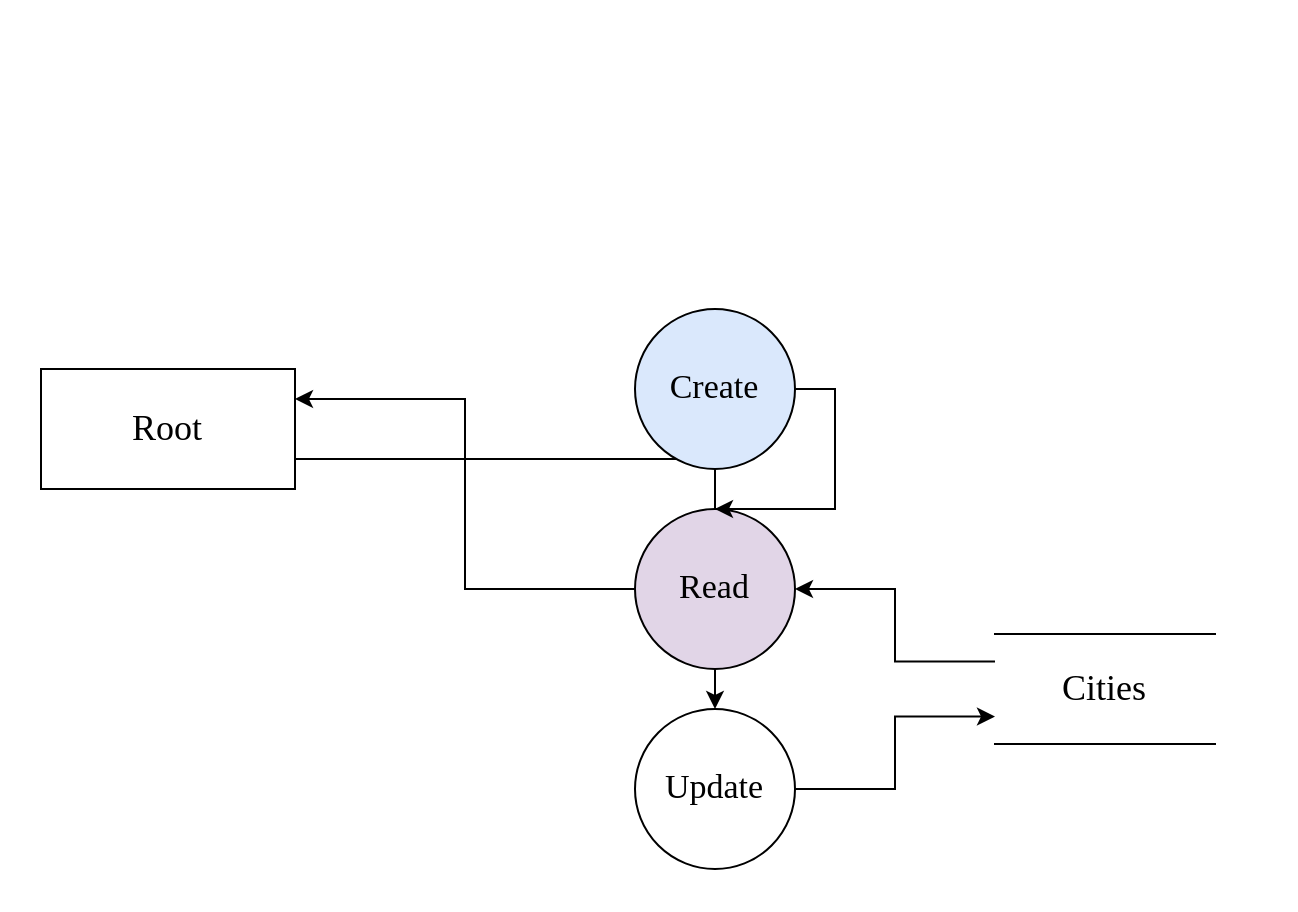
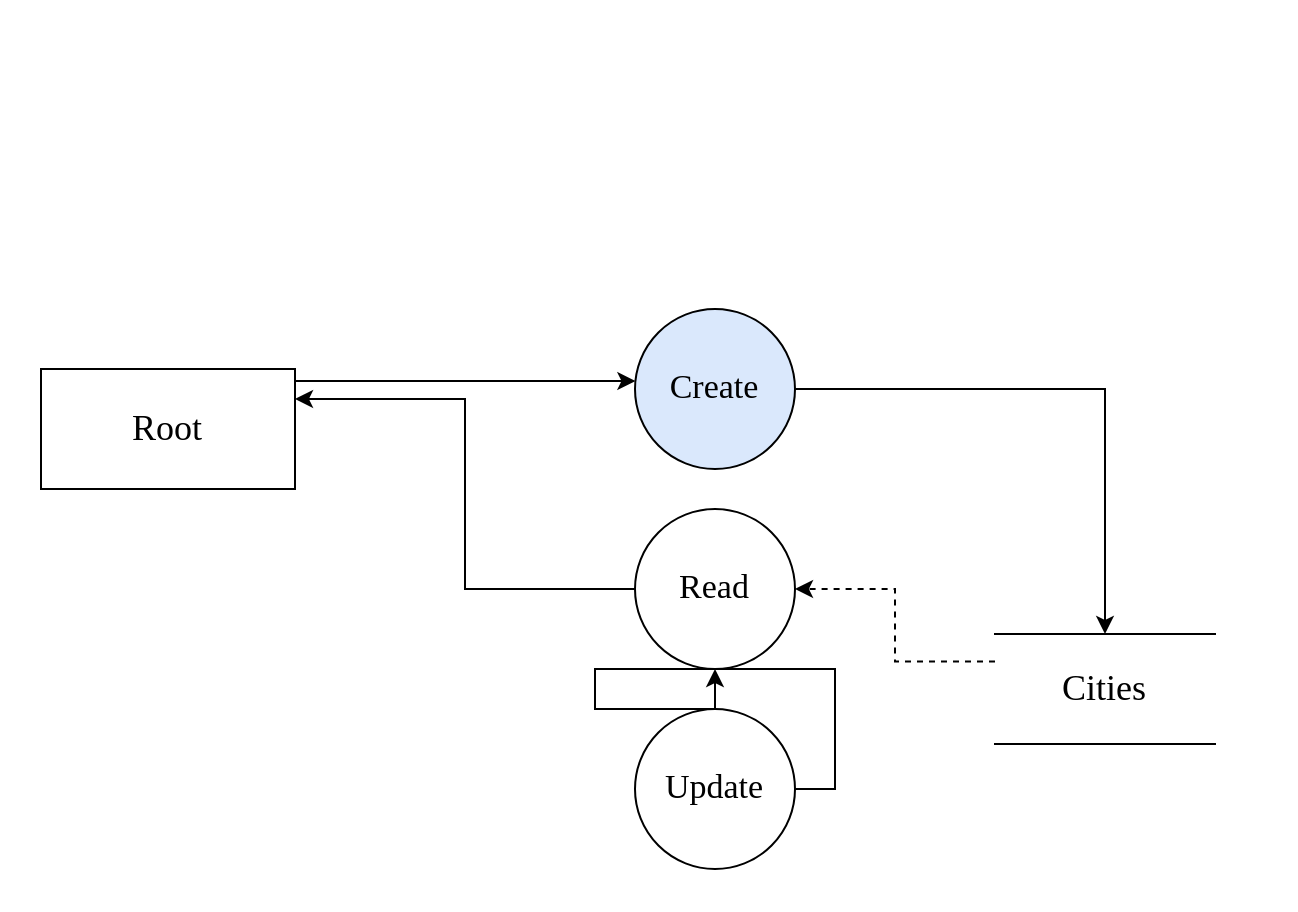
edge "Root" -> "Create": added
edge "Root" -> "Update": removed
edge "Create" -> "Read": now "Create" -> "Cities"
node "Read": fillcolor #e1d5e7 -> #ffffff
edge "Cities" -> "Read": style solid -> dashed
edge "Update" -> "Cities": now "Update" -> "Read"
